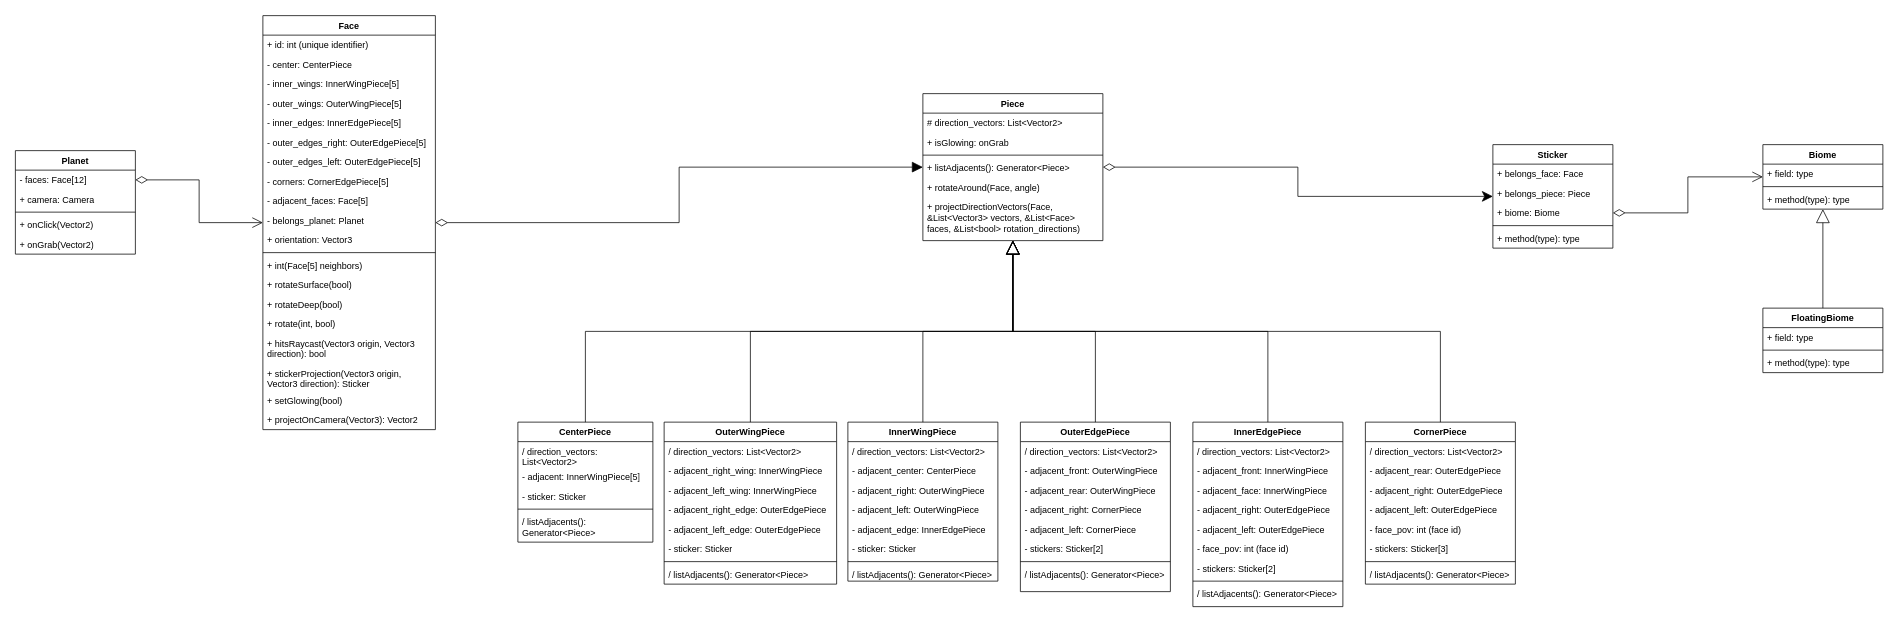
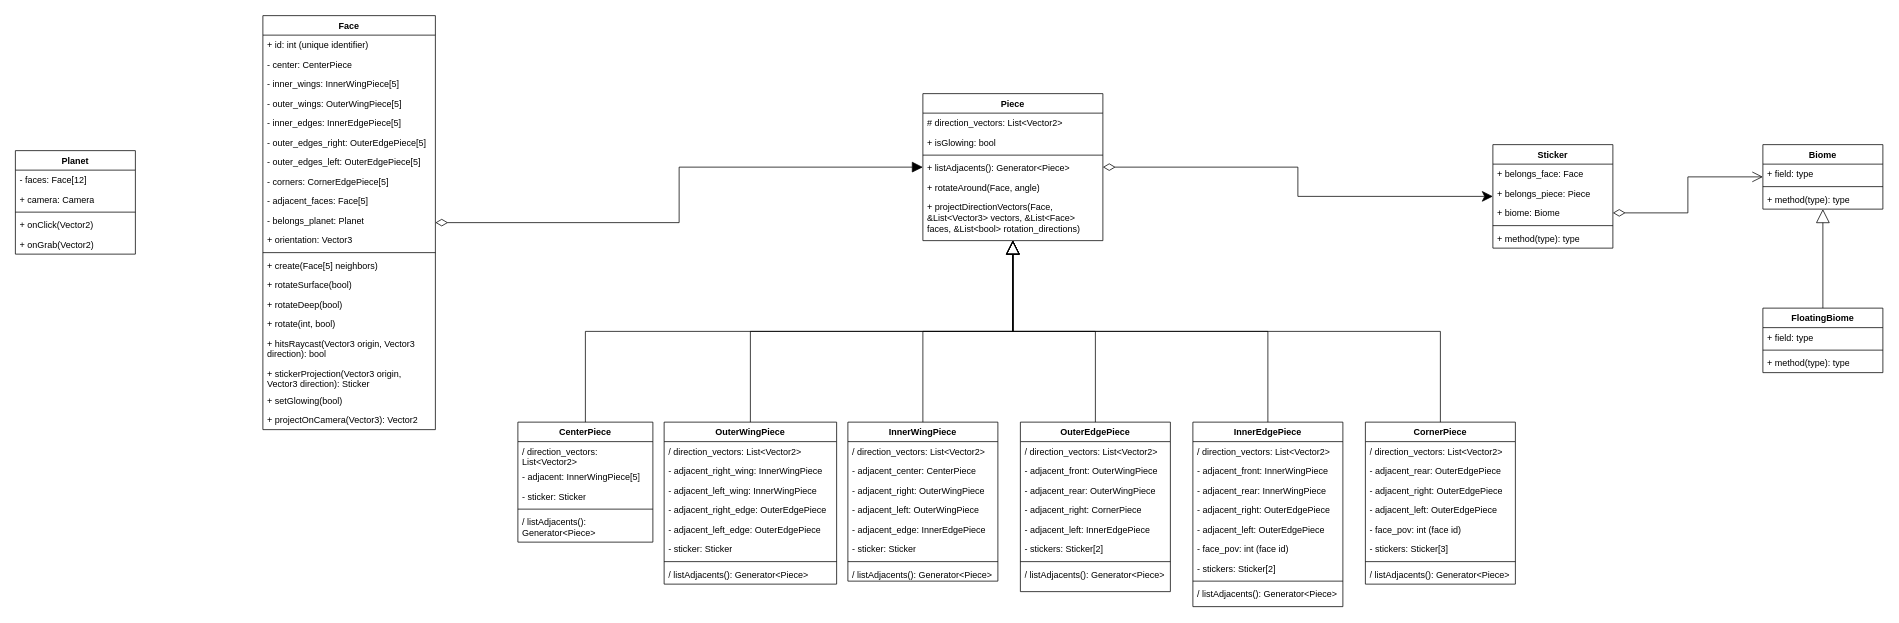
node "+ isGlowing: onGrab": label "+ isGlowing: onGrab" -> "+ isGlowing: bool"
edge "- faces: Face[12]" -- "Face": removed
node "+ int(Face[5] neighbors)": label "+ int(Face[5] neighbors)" -> "+ create(Face[5] neighbors)"
node "- adjacent_face: InnerWingPiece": label "- adjacent_face: InnerWingPiece" -> "- adjacent_rear: InnerWingPiece"
node "- adjacent_left: CornerPiece": label "- adjacent_left: CornerPiece" -> "- adjacent_left: InnerEdgePiece"
